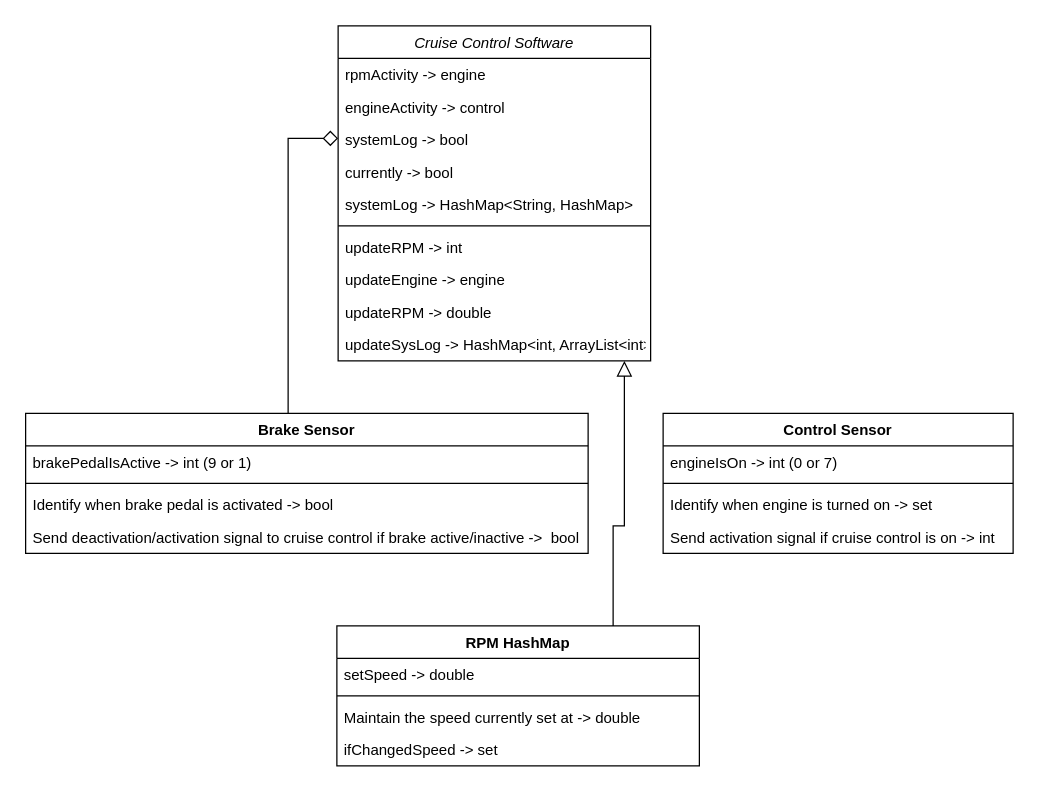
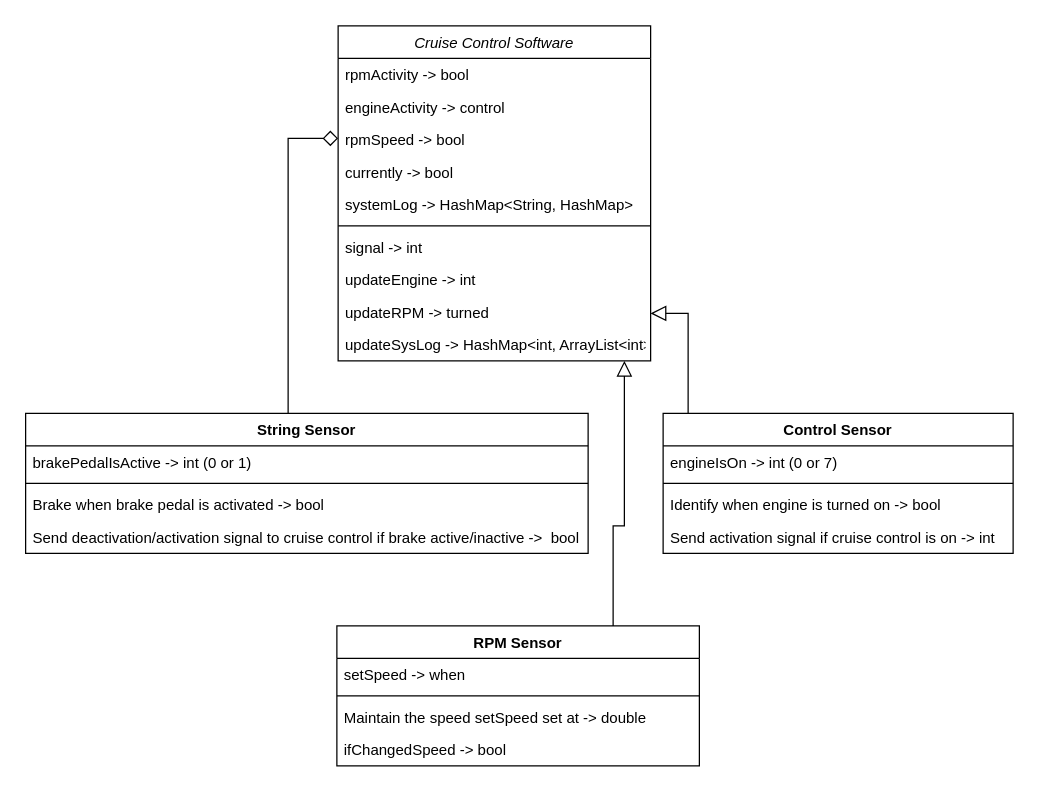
node "rpmActivity -> engine": label "rpmActivity -> engine" -> "rpmActivity -> bool"
node "systemLog -> bool": label "systemLog -> bool" -> "rpmSpeed -> bool"
node "updateRPM -> int": label "updateRPM -> int" -> "signal -> int"
node "updateEngine -> engine": label "updateEngine -> engine" -> "updateEngine -> int"
node "updateRPM -> double": label "updateRPM -> double" -> "updateRPM -> turned"
edge "Control Sensor" -> "Cruise Control Software": added
node "Brake Sensor": label "Brake Sensor" -> "String Sensor"
node "brakePedalIsActive -> int (9 or 1)": label "brakePedalIsActive -> int (9 or 1)" -> "brakePedalIsActive -> int (0 or 1)"
node "Identify when brake pedal is activated -> bool": label "Identify when brake pedal is activated -> bool" -> "Brake when brake pedal is activated -> bool"
node "Identify when engine is turned on -> set": label "Identify when engine is turned on -> set" -> "Identify when engine is turned on -> bool"
node "RPM HashMap": label "RPM HashMap" -> "RPM Sensor"
node "setSpeed -> double": label "setSpeed -> double" -> "setSpeed -> when"
node "Maintain the speed currently set at -> double": label "Maintain the speed currently set at -> double" -> "Maintain the speed setSpeed set at -> double"
node "ifChangedSpeed -> set": label "ifChangedSpeed -> set" -> "ifChangedSpeed -> bool"
